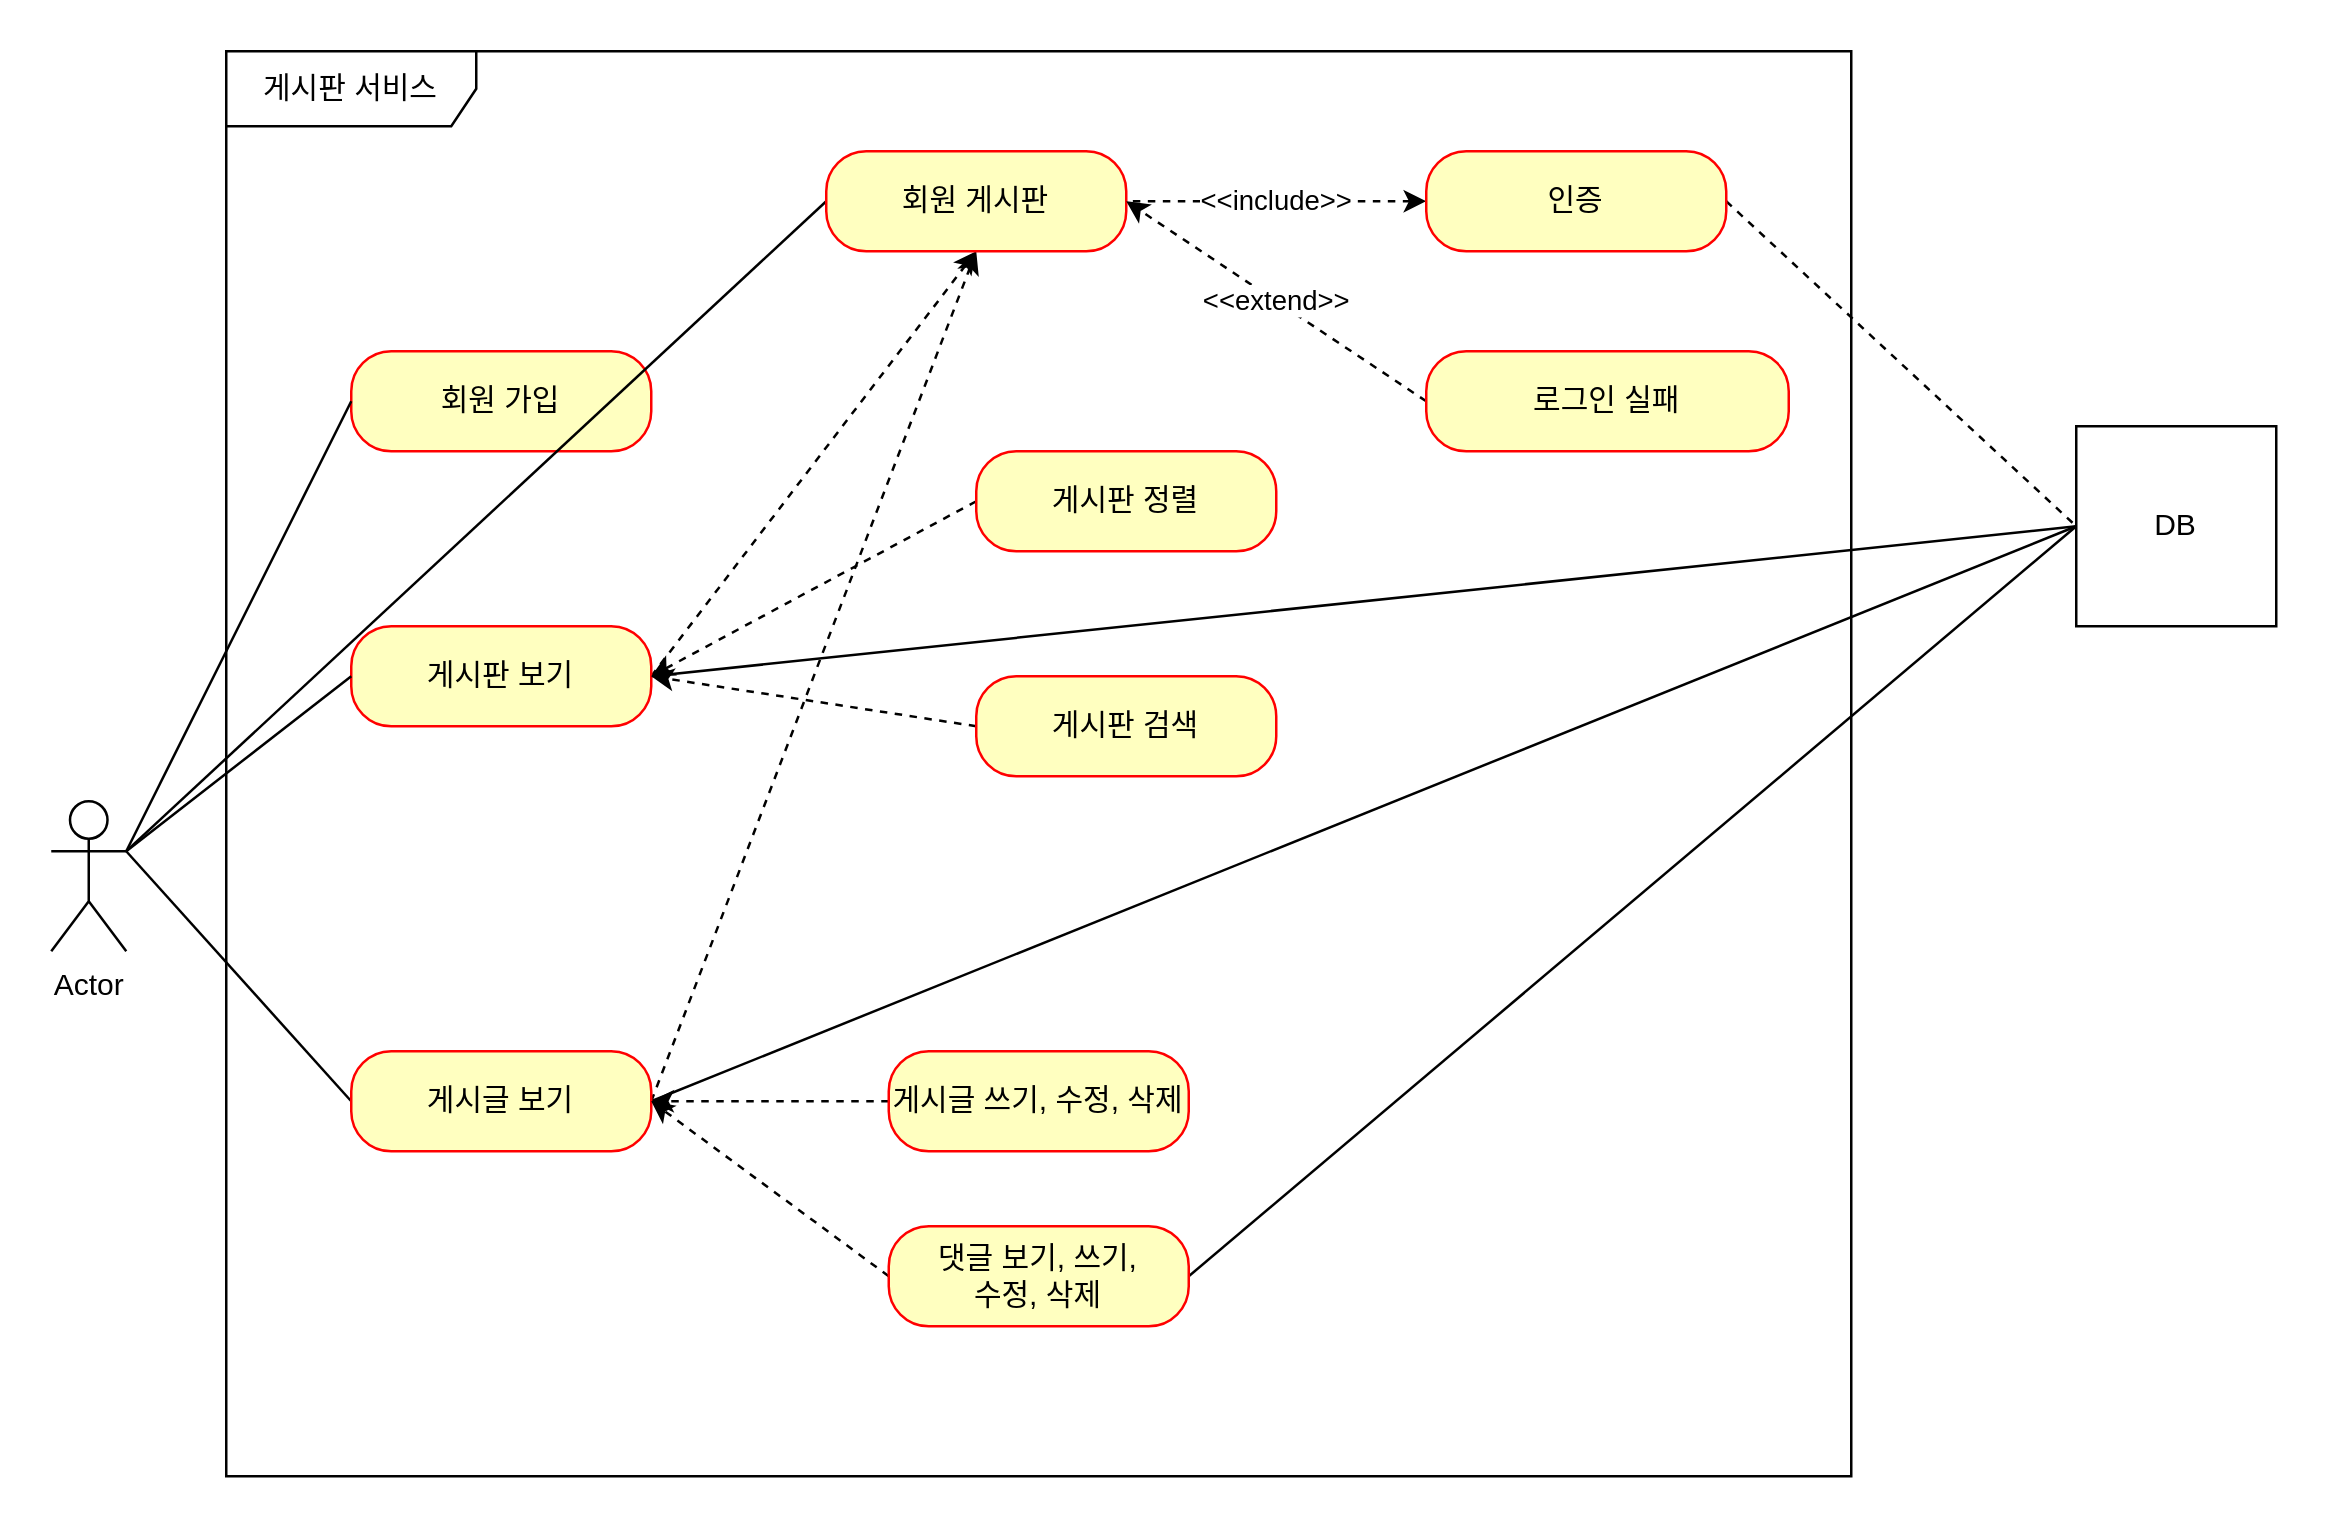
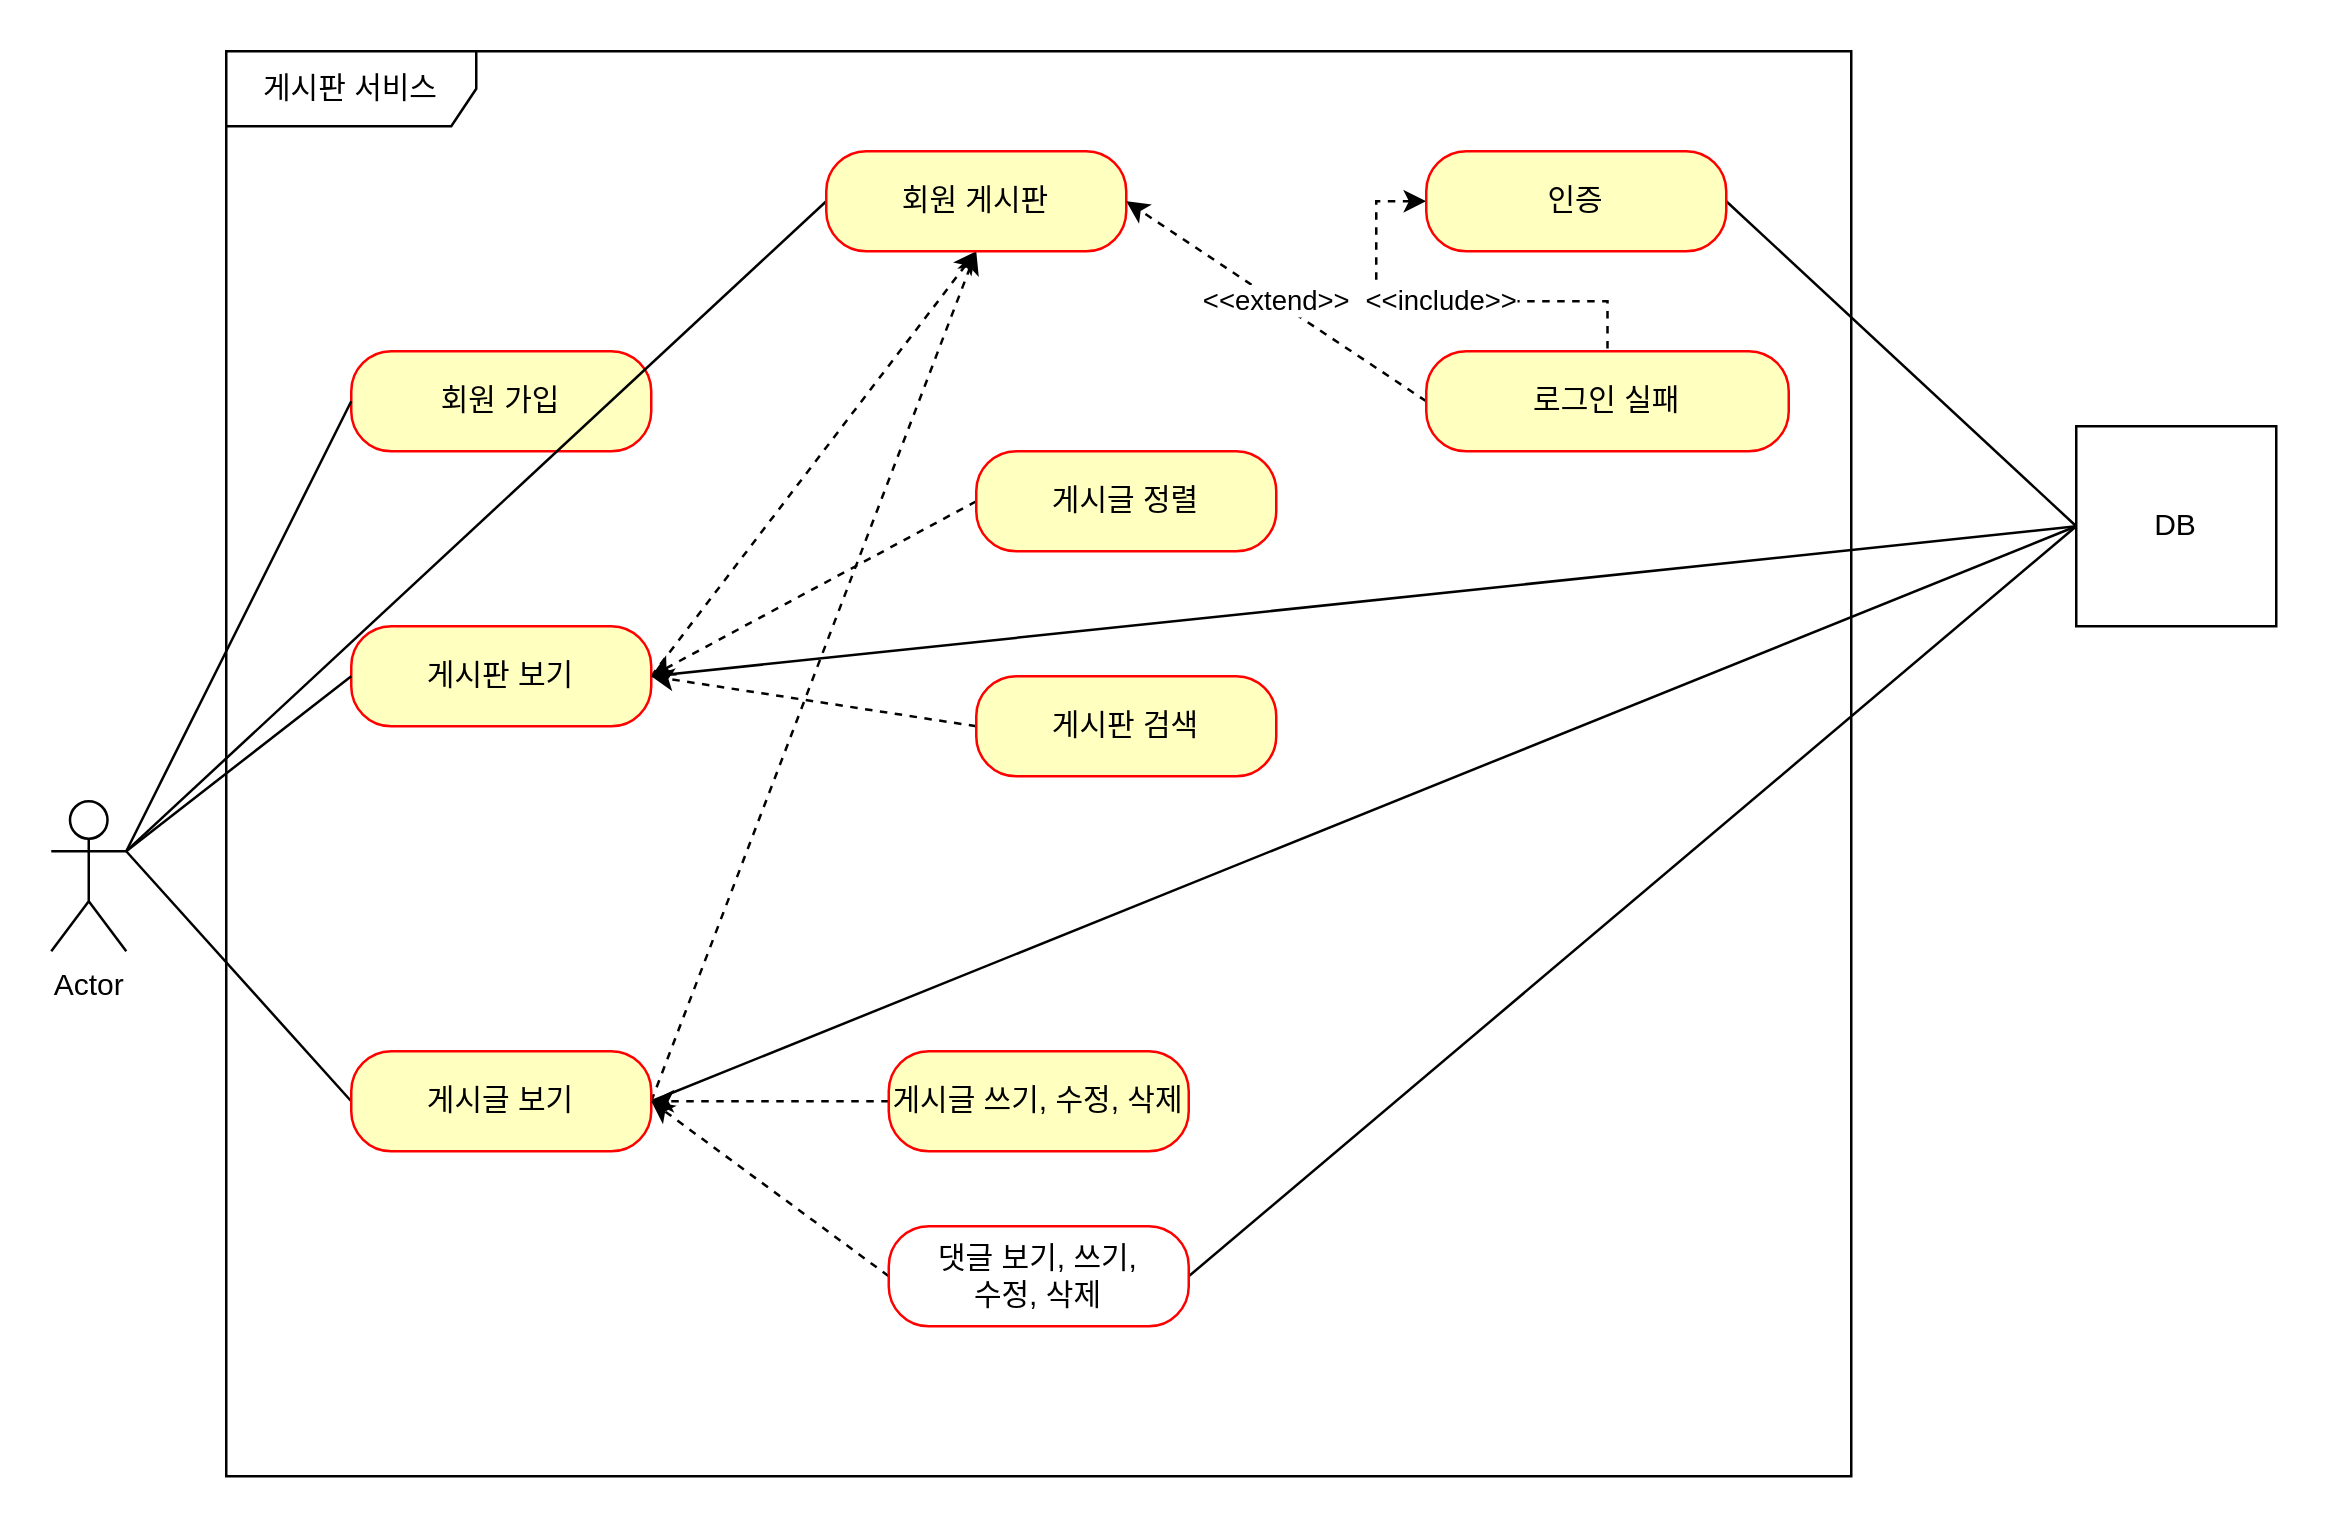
edge "회원 게시판" -> "인증": now "로그인 실패" -> "인증"
edge "인증" -- "DB": style dashed -> solid
node "게시판 정렬": label "게시판 정렬" -> "게시글 정렬"
node "댓글 보기, 쓰기, 수정, 삭제": fillcolor #ffffc0 -> #ffffff
